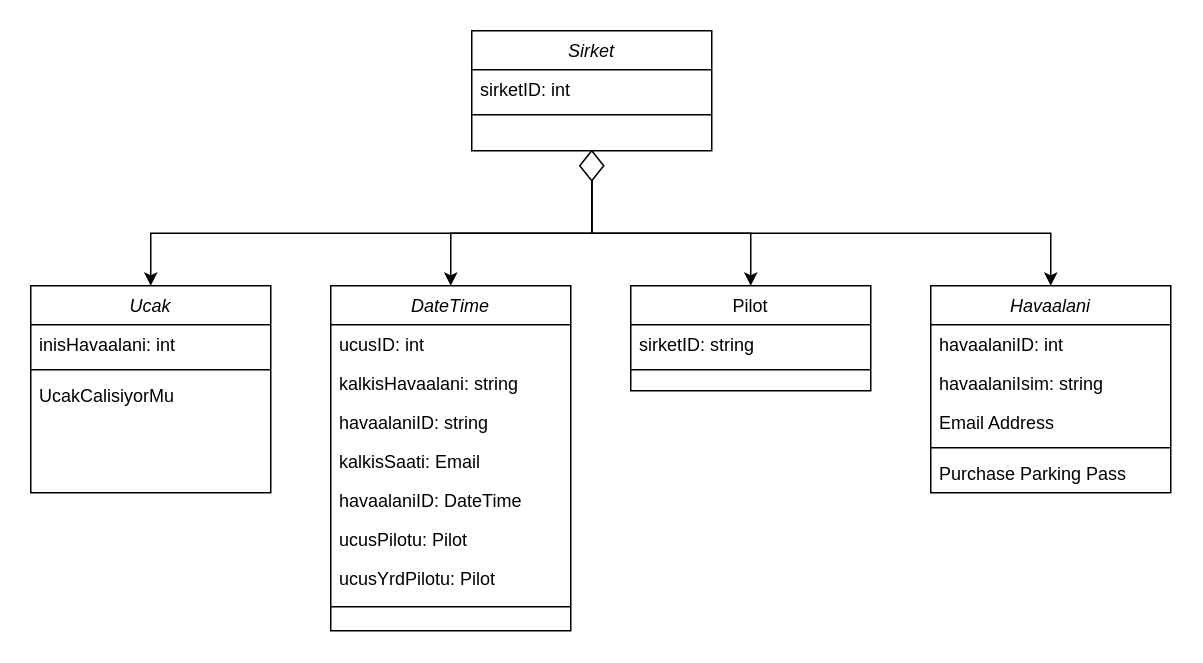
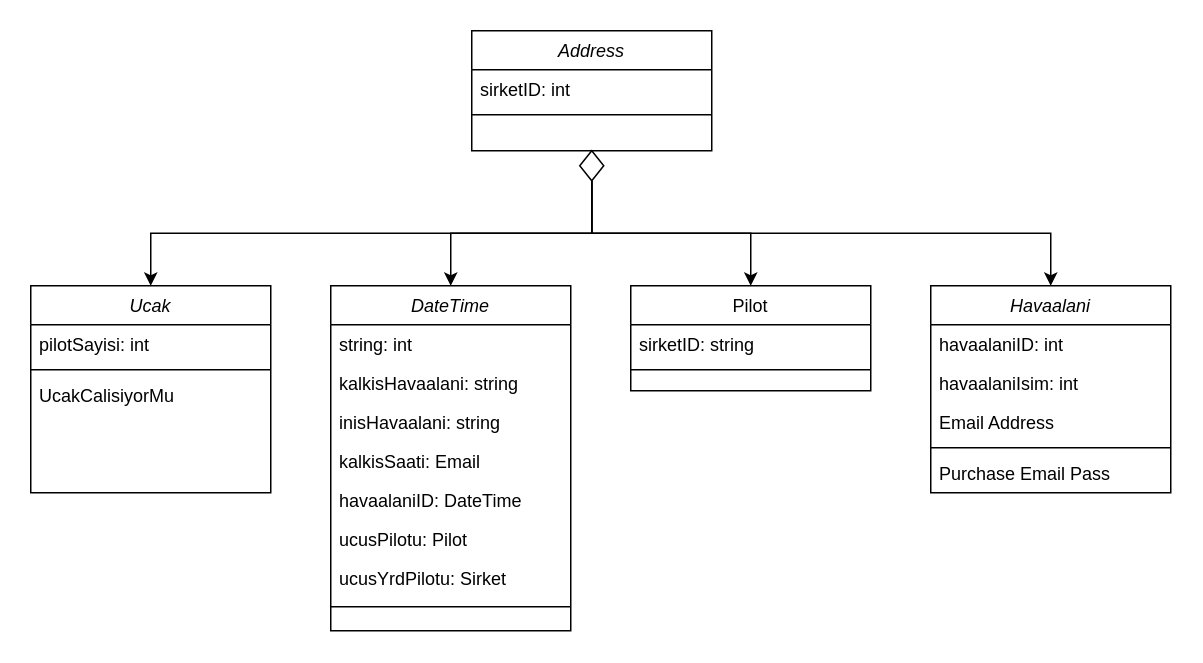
node "Sirket": label "Sirket" -> "Address"
node "inisHavaalani: int": label "inisHavaalani: int" -> "pilotSayisi: int"
node "ucusID: int": label "ucusID: int" -> "string: int"
node "havaalaniIsim: string": label "havaalaniIsim: string" -> "havaalaniIsim: int"
node "havaalaniID: string": label "havaalaniID: string" -> "inisHavaalani: string"
node "Purchase Parking Pass": label "Purchase Parking Pass" -> "Purchase Email Pass"
node "ucusYrdPilotu: Pilot": label "ucusYrdPilotu: Pilot" -> "ucusYrdPilotu: Sirket"
